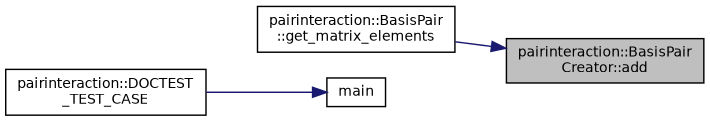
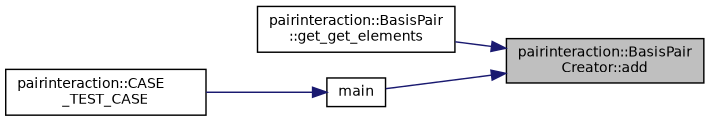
node "pairinteraction::BasisPair ::get_matrix_elements": label "pairinteraction::BasisPair ::get_matrix_elements" -> "pairinteraction::BasisPair ::get_get_elements"
edge "main" -> "pairinteraction::BasisPair Creator::add": added
node "pairinteraction::DOCTEST _TEST_CASE": label "pairinteraction::DOCTEST _TEST_CASE" -> "pairinteraction::CASE _TEST_CASE"
